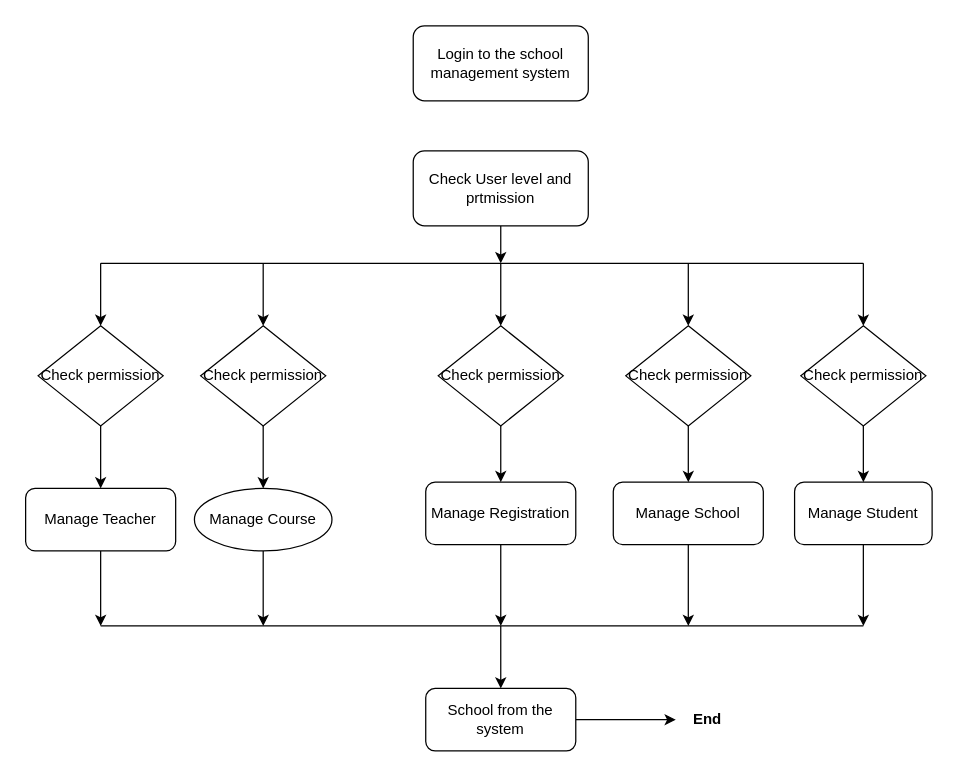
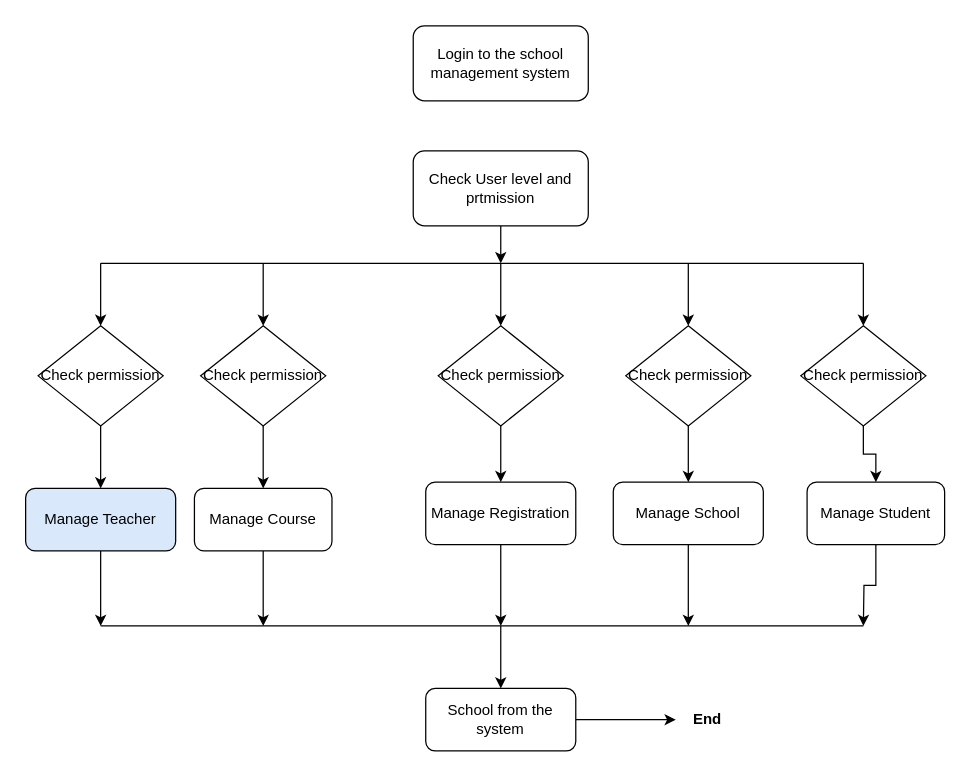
node "Manage Student": moved (863, 513) -> (876, 513)
node "Manage Teacher": fillcolor #ffffff -> #dae8fc
node "Manage Course": shape ellipse -> rounded rectangle
